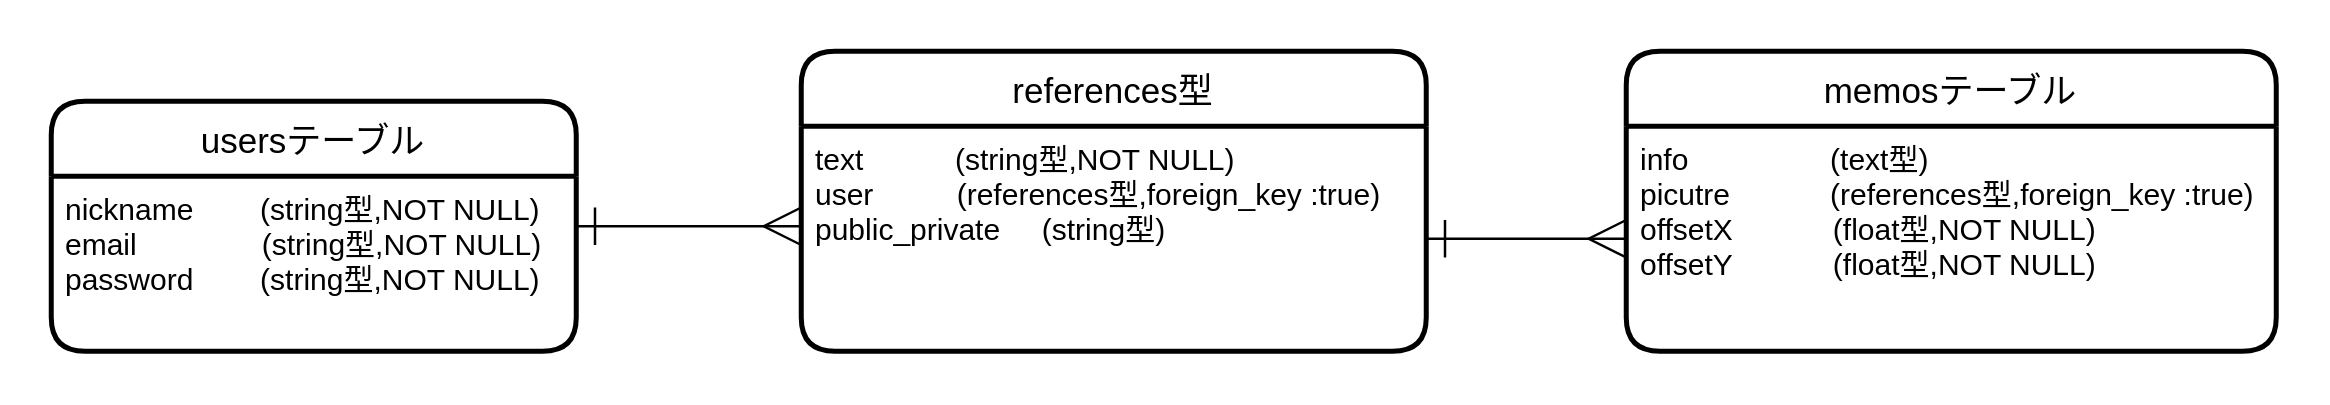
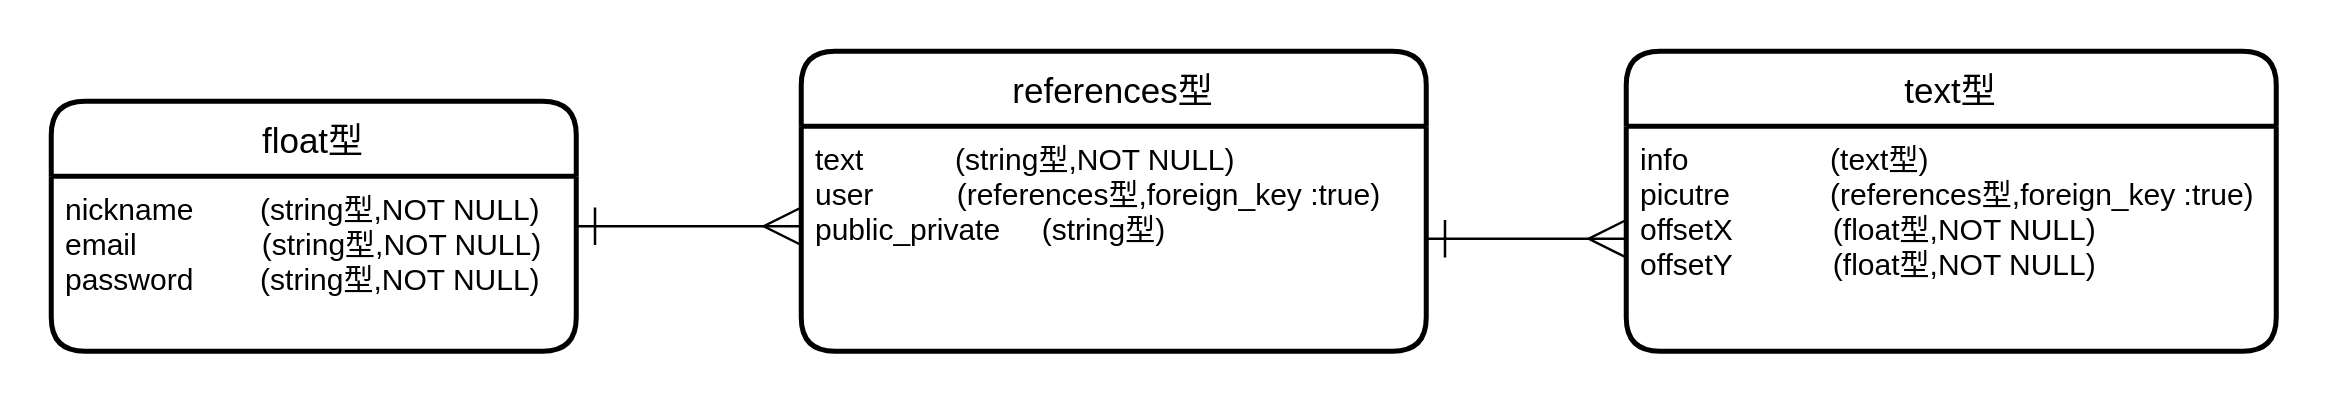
node "memosテーブル": label "memosテーブル" -> "text型"
node "usersテーブル": label "usersテーブル" -> "float型"
